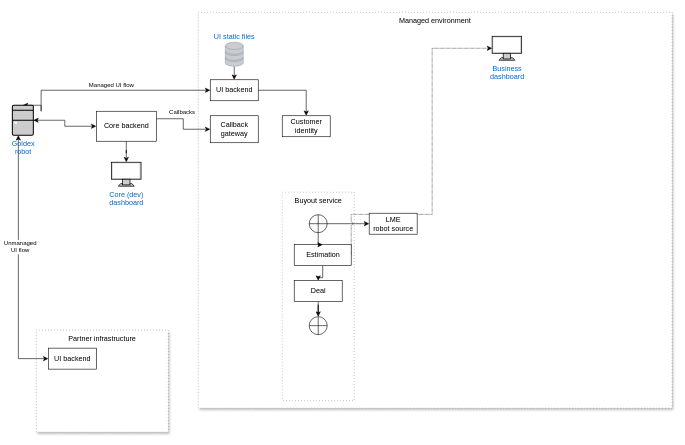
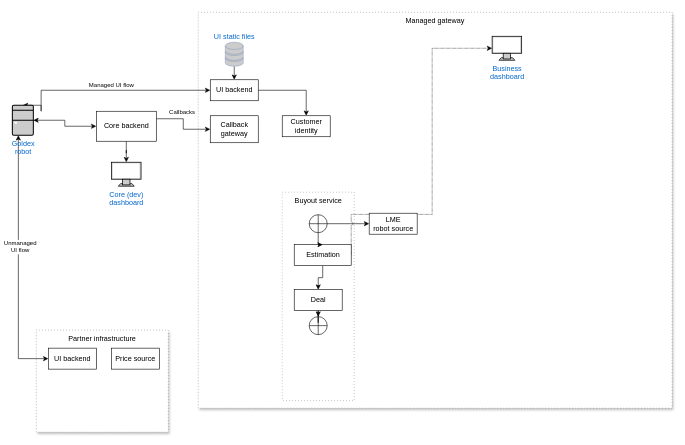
node "Managed environment": label "Managed environment" -> "Managed gateway"
node "Deal": moved (318, 291) -> (318, 300)
node "Price source": added
